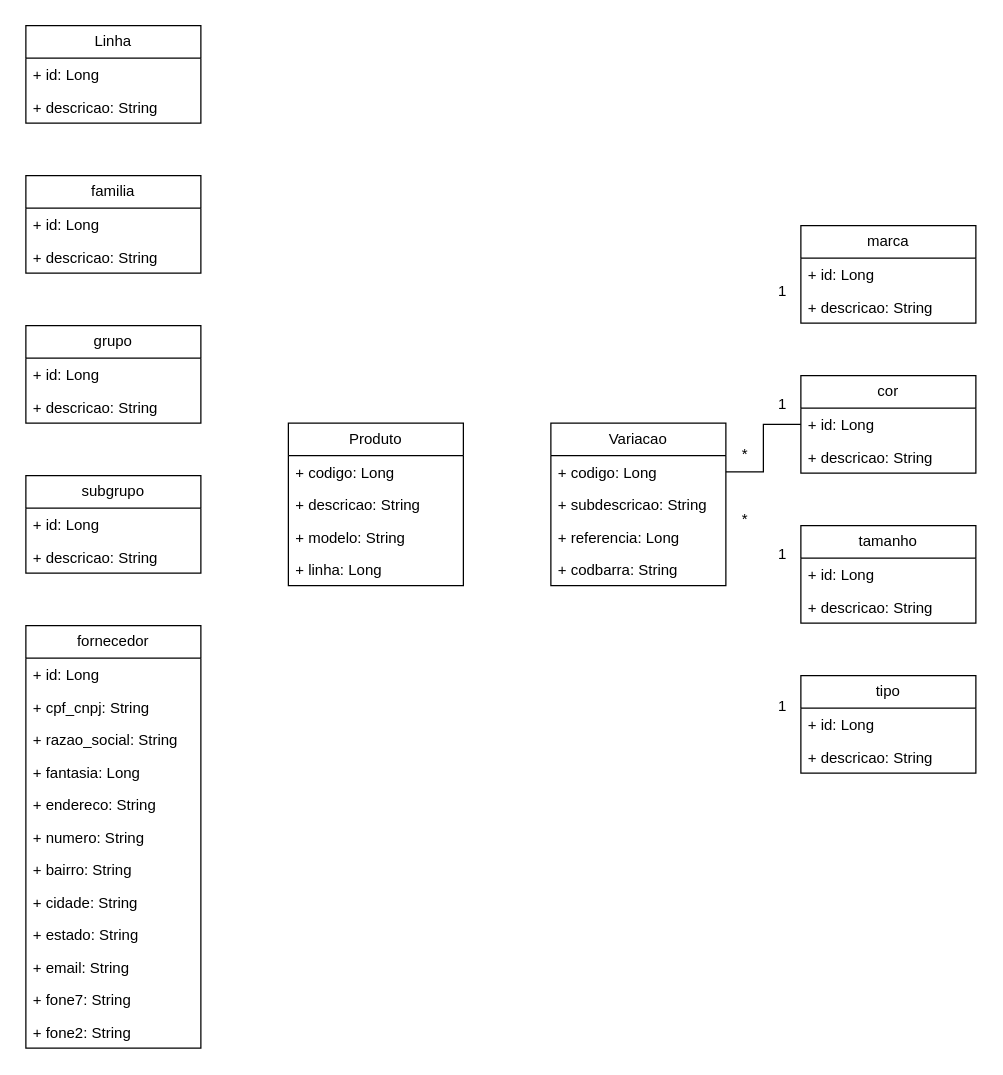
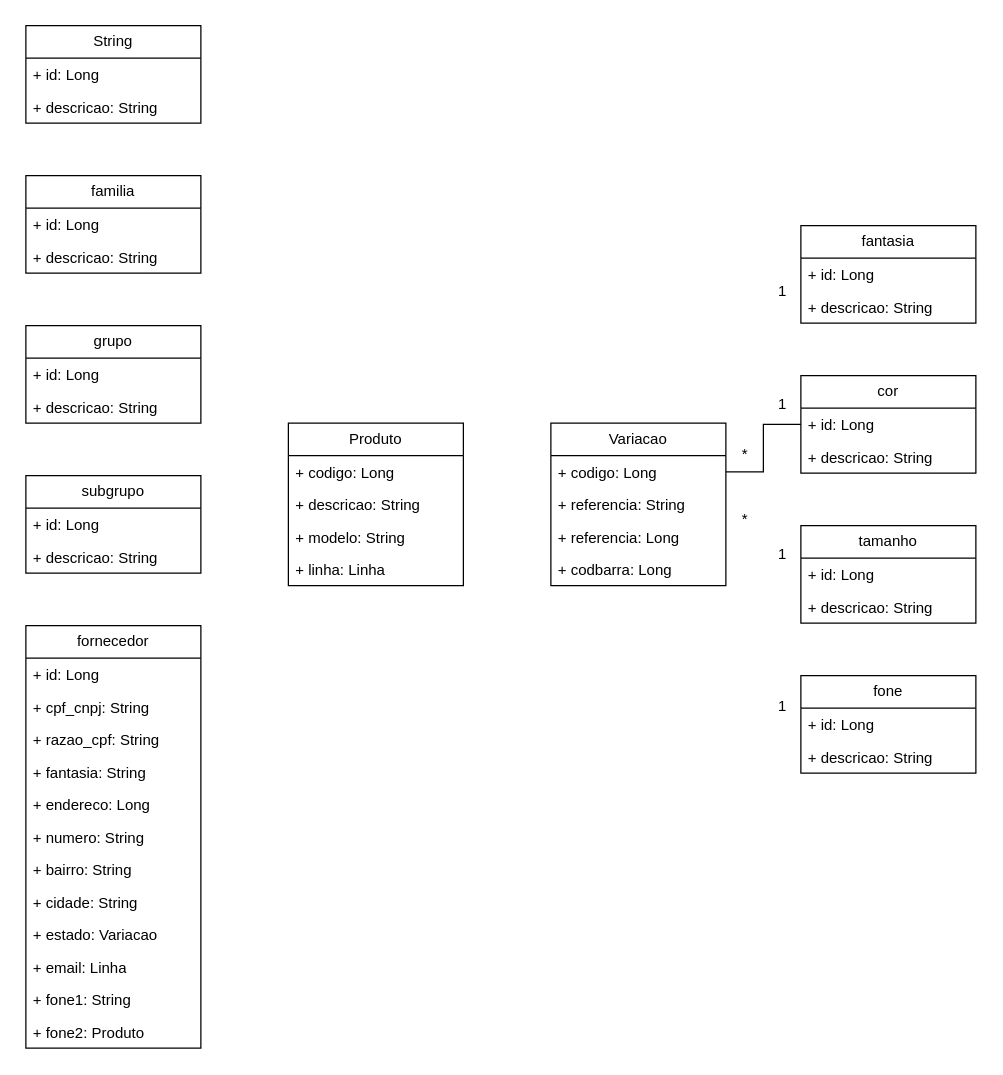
node "Linha": label "Linha" -> "String"
node "marca": label "marca" -> "fantasia"
node "+ subdescricao: String": label "+ subdescricao: String" -> "+ referencia: String"
node "+ linha: Long": label "+ linha: Long" -> "+ linha: Linha"
node "+ codbarra: String": label "+ codbarra: String" -> "+ codbarra: Long"
node "tipo": label "tipo" -> "fone"
node "+ razao_social: String": label "+ razao_social: String" -> "+ razao_cpf: String"
node "+ fantasia: Long": label "+ fantasia: Long" -> "+ fantasia: String"
node "+ endereco: String": label "+ endereco: String" -> "+ endereco: Long"
node "+ estado: String": label "+ estado: String" -> "+ estado: Variacao"
node "+ email: String": label "+ email: String" -> "+ email: Linha"
node "+ fone7: String": label "+ fone7: String" -> "+ fone1: String"
node "+ fone2: String": label "+ fone2: String" -> "+ fone2: Produto"
